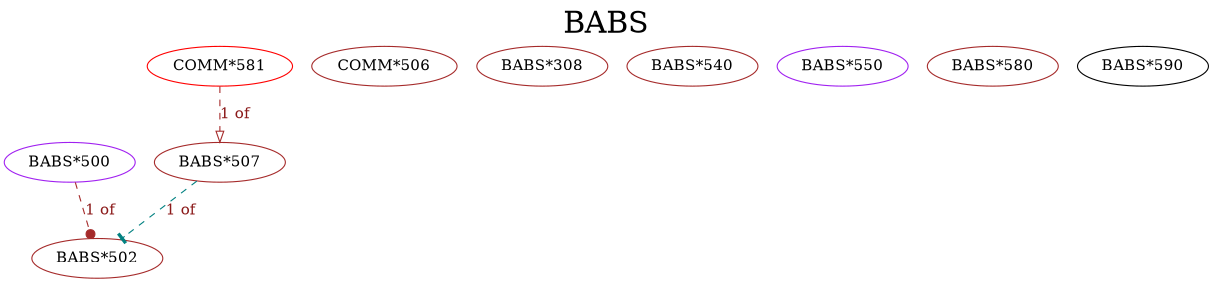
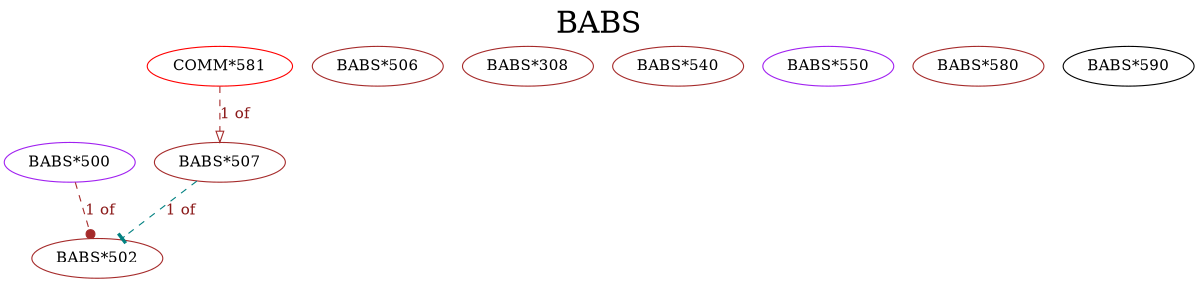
node "COMM*506": label "COMM*506" -> "BABS*506"
